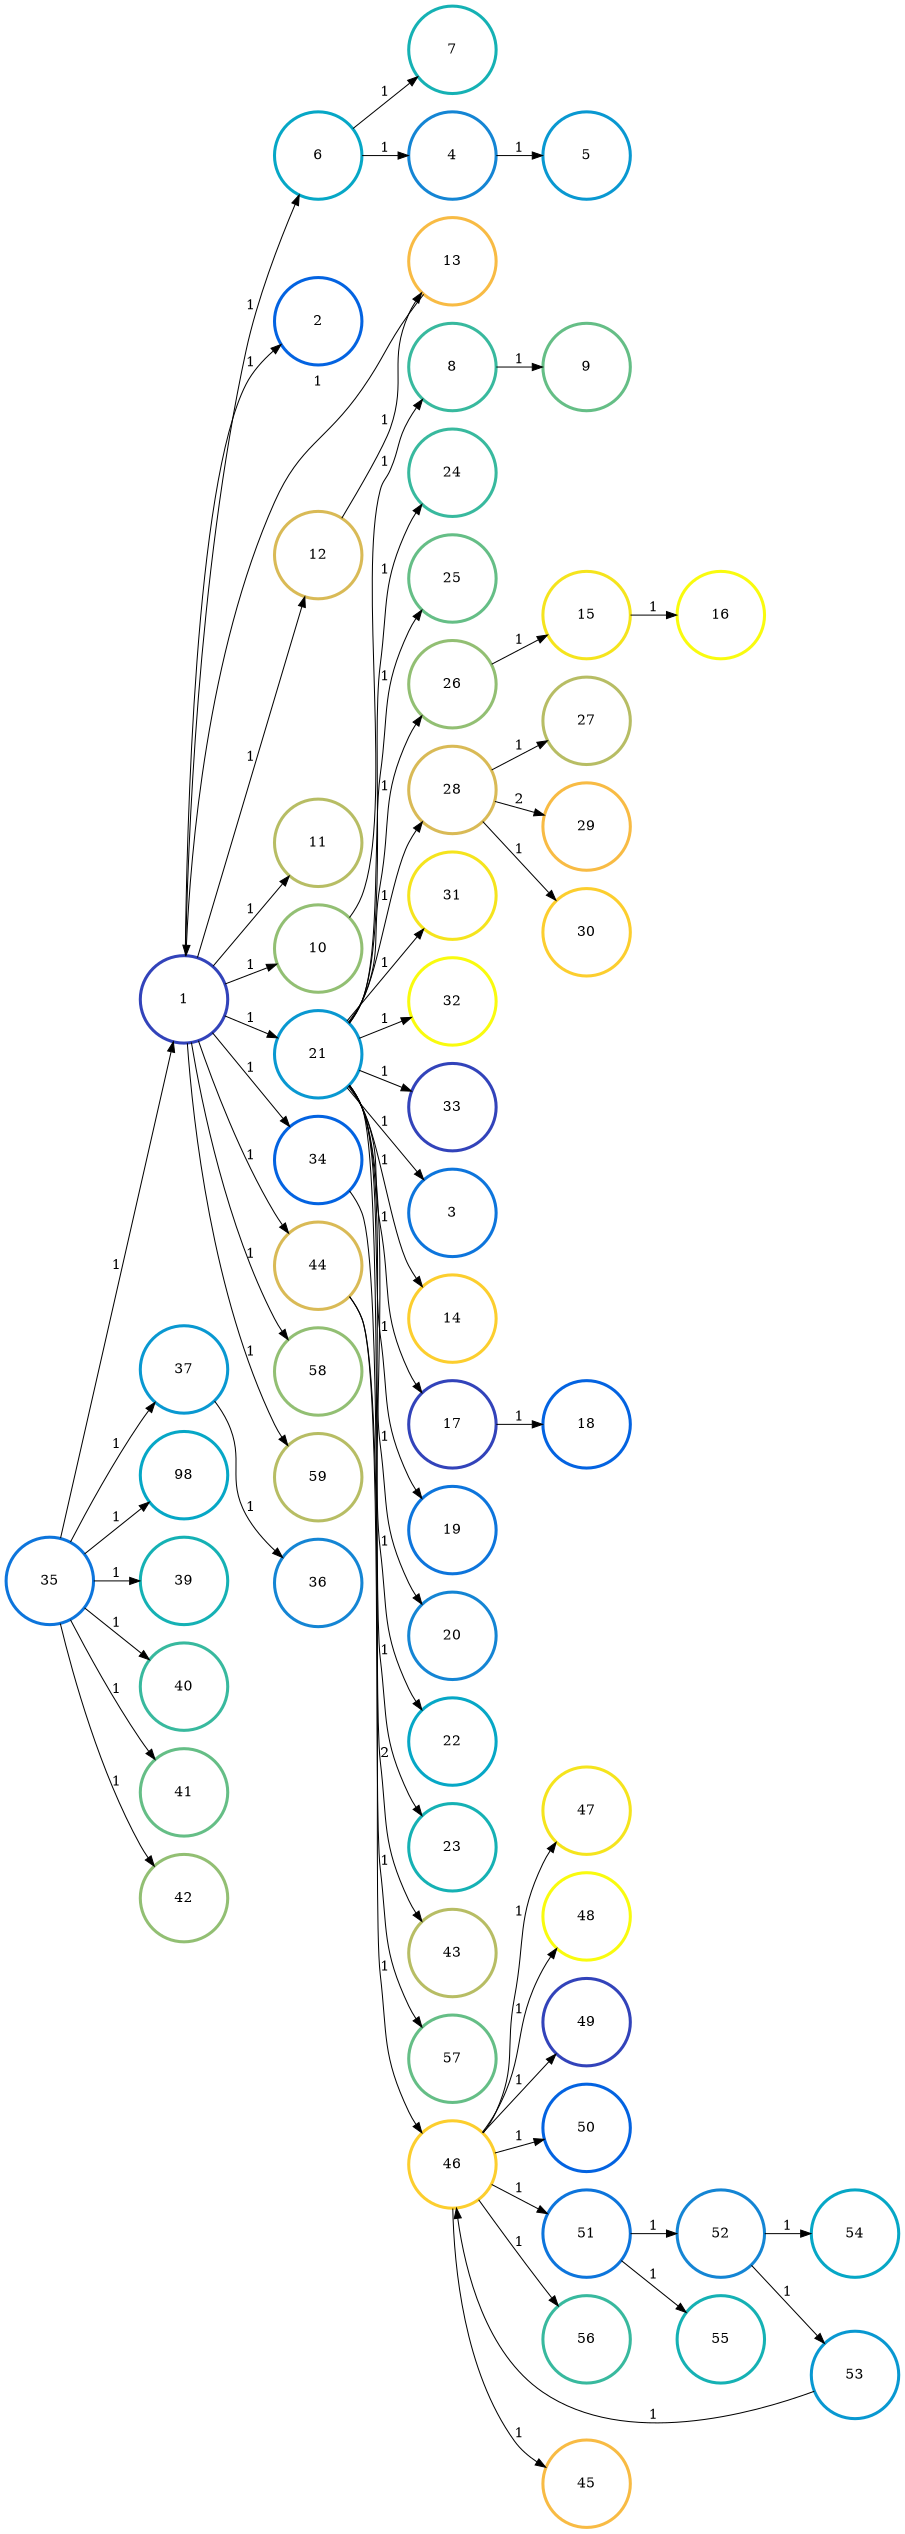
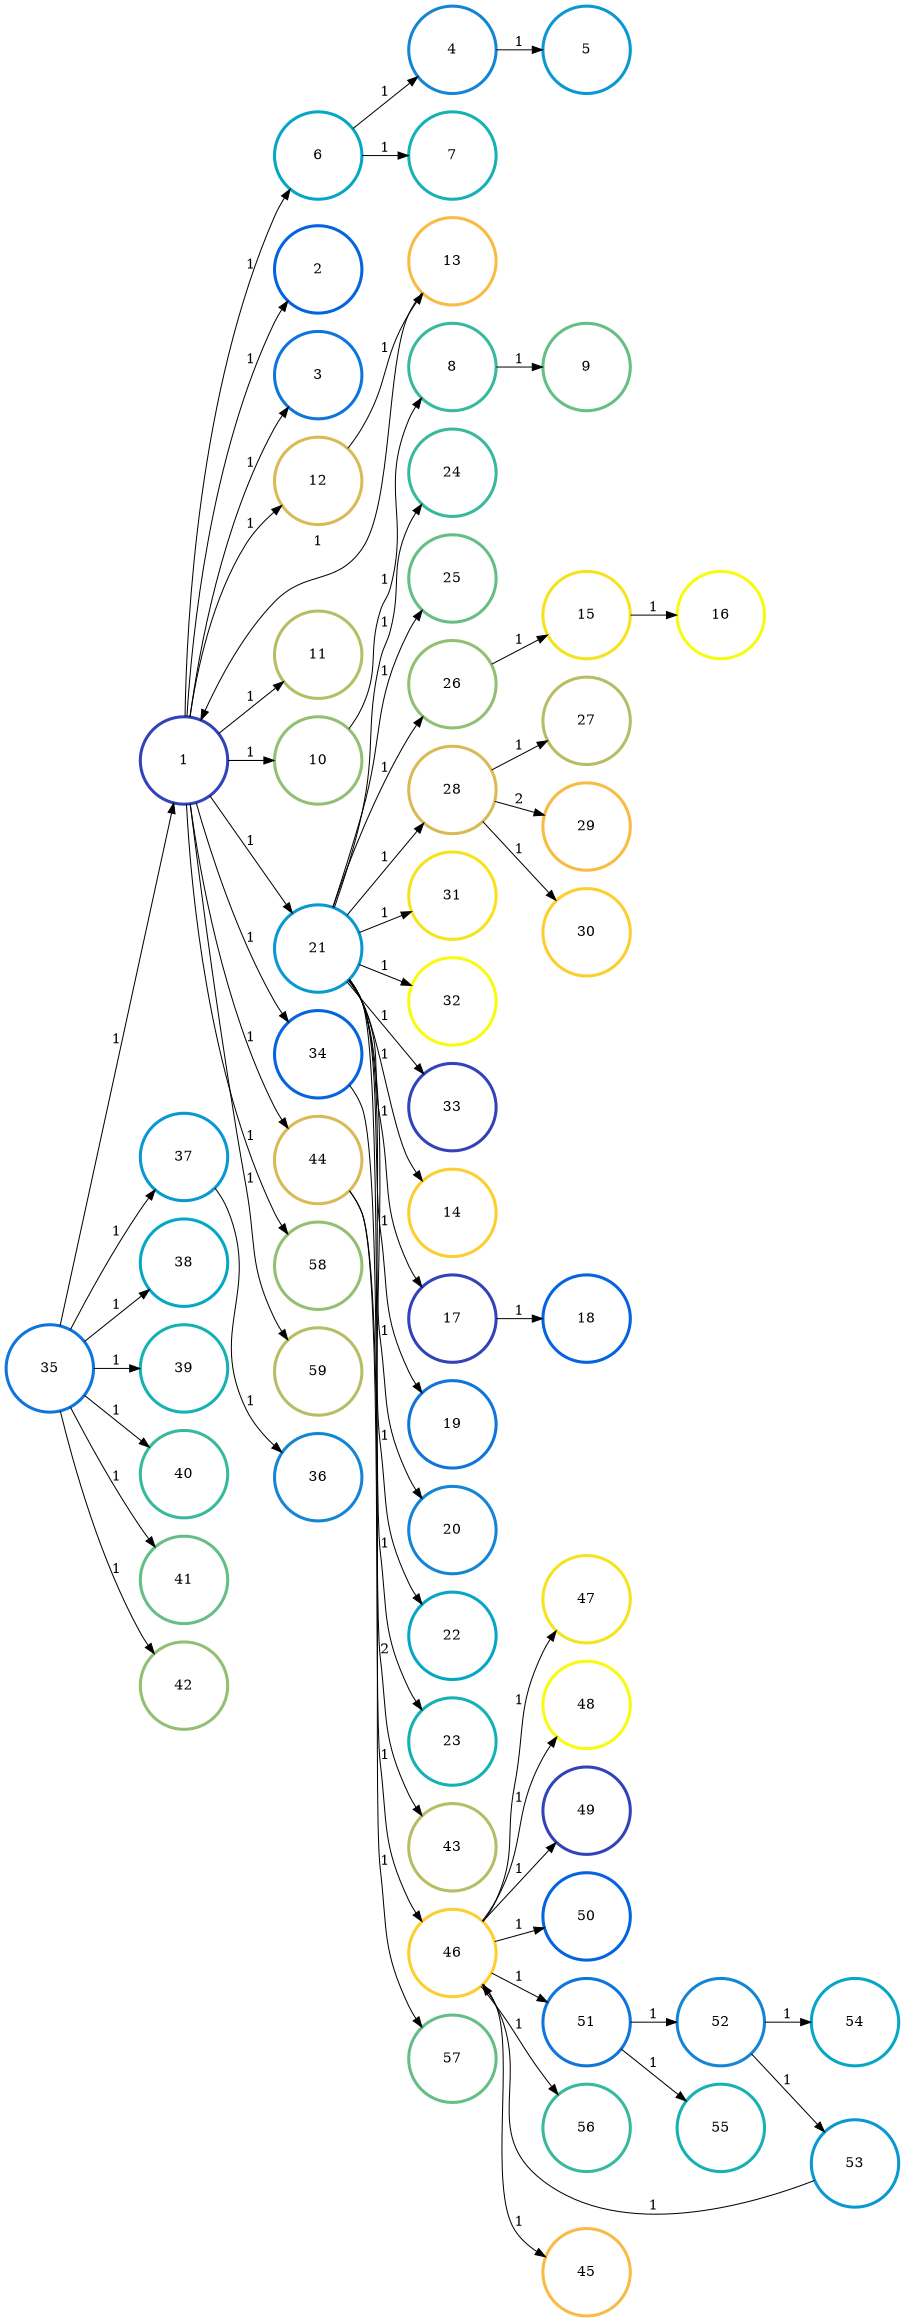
edge "21" -> "3": now "1" -> "3"
node "98": label "98" -> "38"
